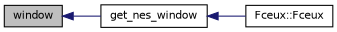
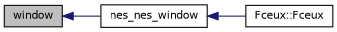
node "get_nes_window": label "get_nes_window" -> "nes_nes_window"
